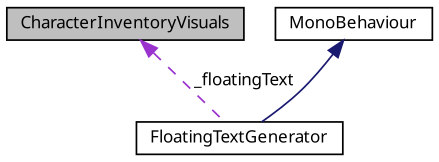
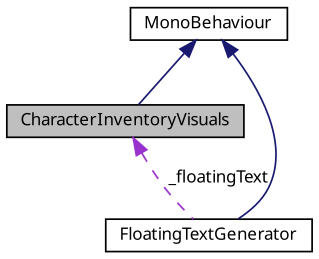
edge "CharacterInventoryVisuals" -> "MonoBehaviour": added
